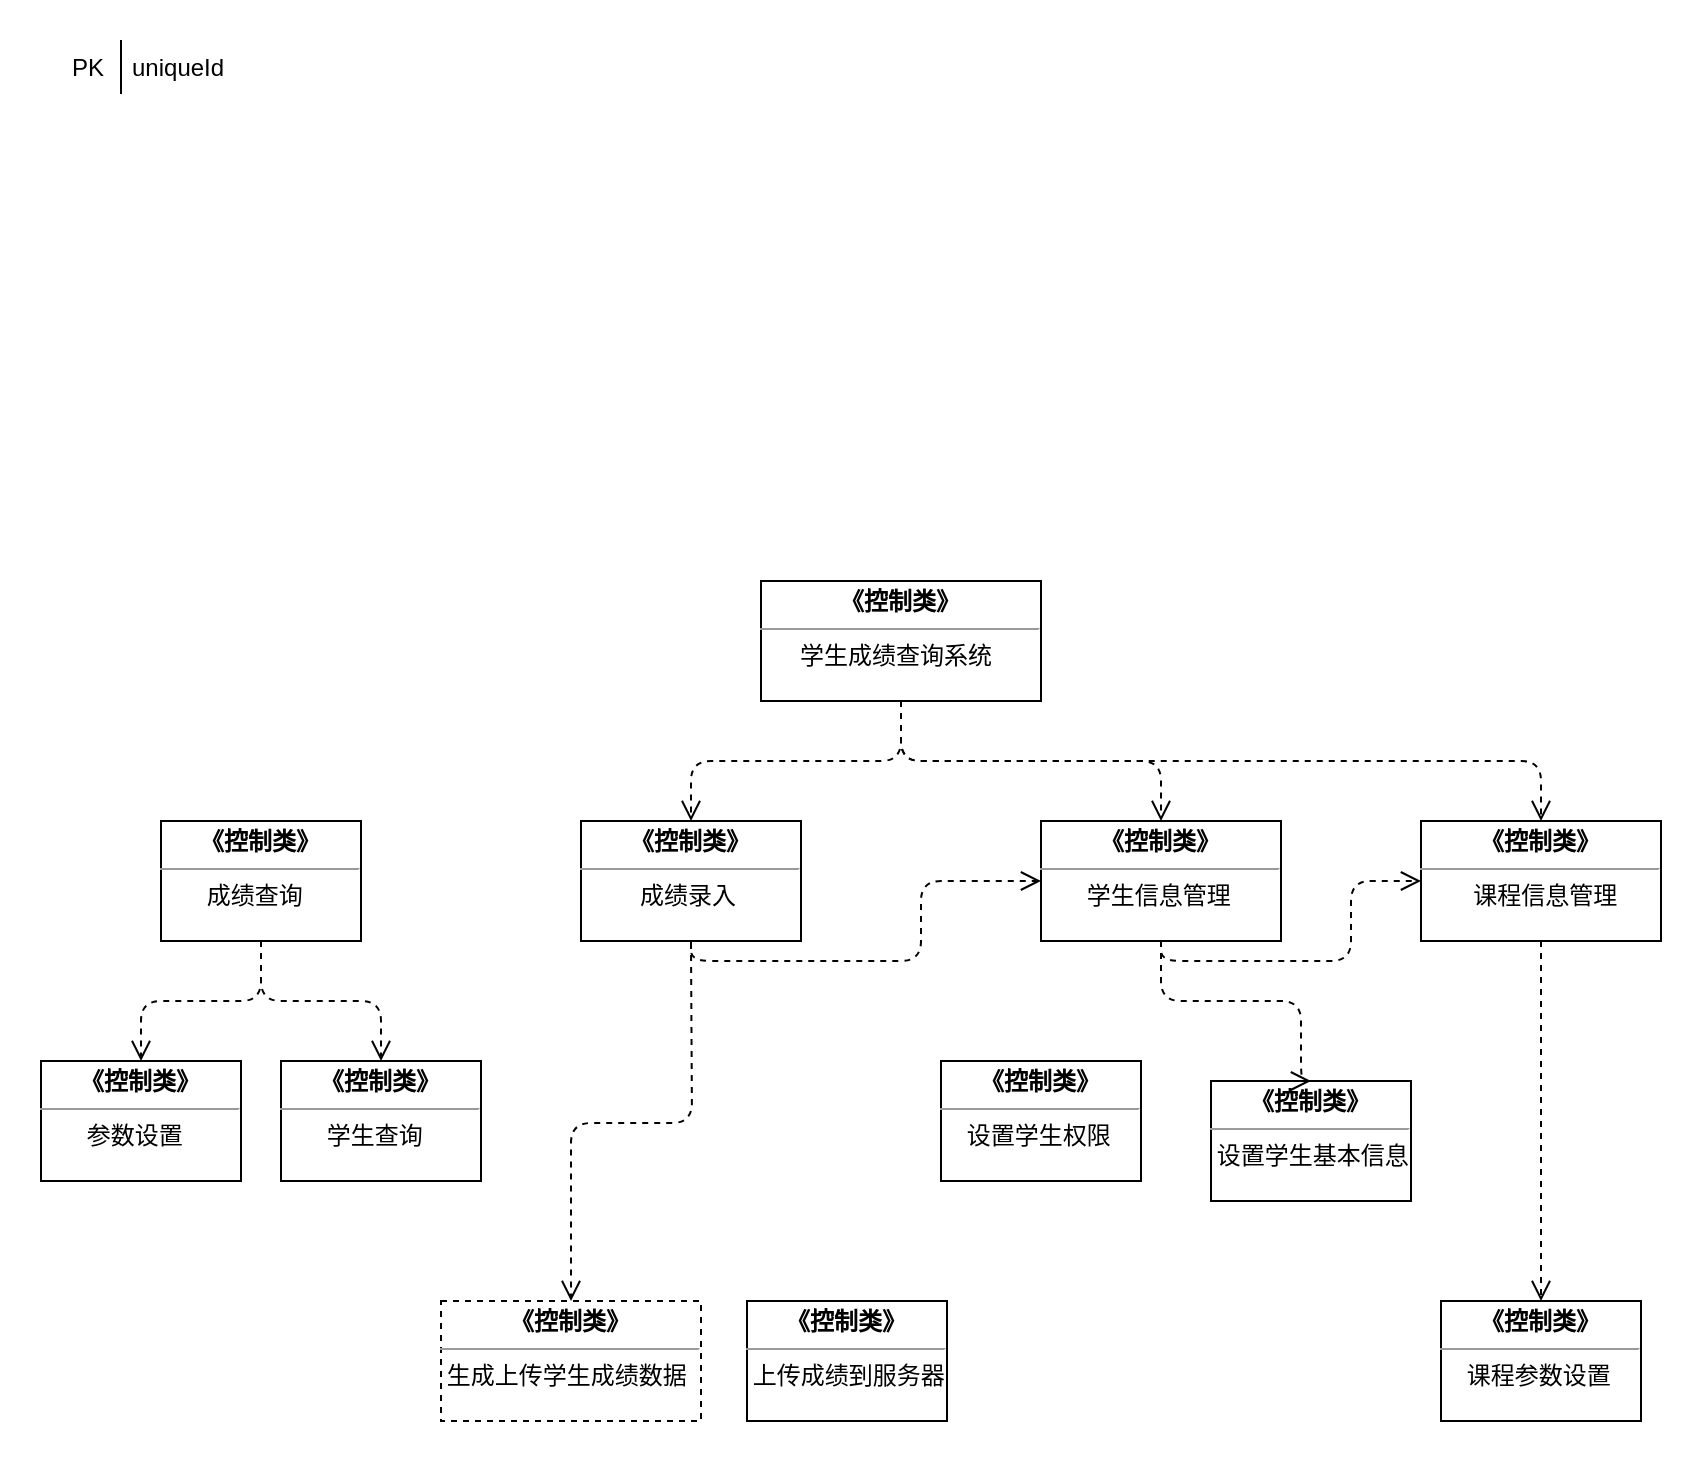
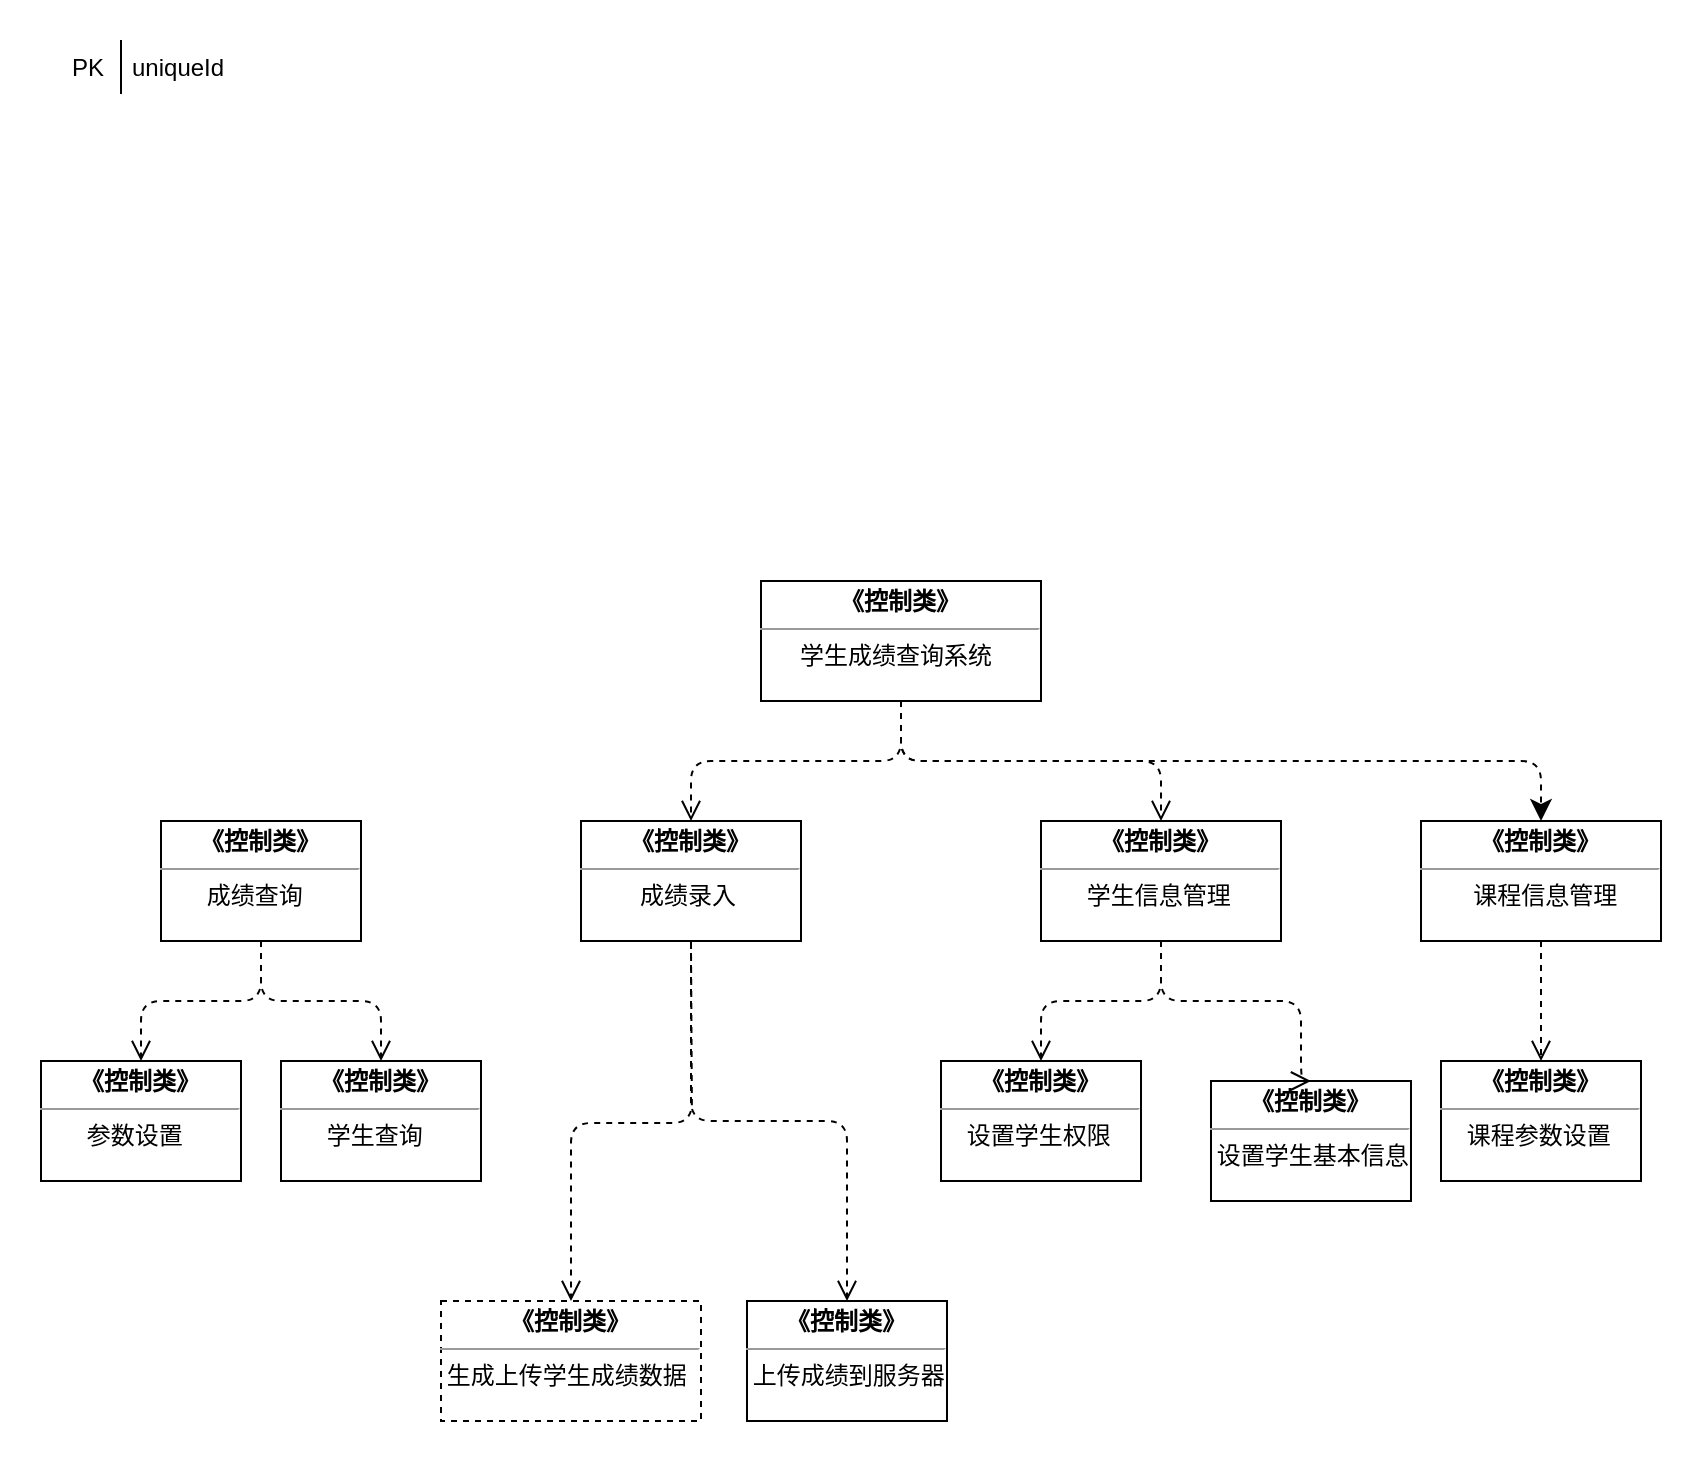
edge "《控制类》 学生成绩查询系统" -> "《控制类》 课程信息管理": arrowhead open -> classic
edge "《控制类》 成绩录入" -> "《控制类》 学生信息管理": now "《控制类》 成绩录入" -> "《控制类》 上传成绩到服务器"
edge "《控制类》 学生信息管理" -> "《控制类》 课程信息管理": now "《控制类》 学生信息管理" -> "《控制类》 设置学生权限"
node "《控制类》 课程参数设置": moved (1541, 1361) -> (1541, 1121)
